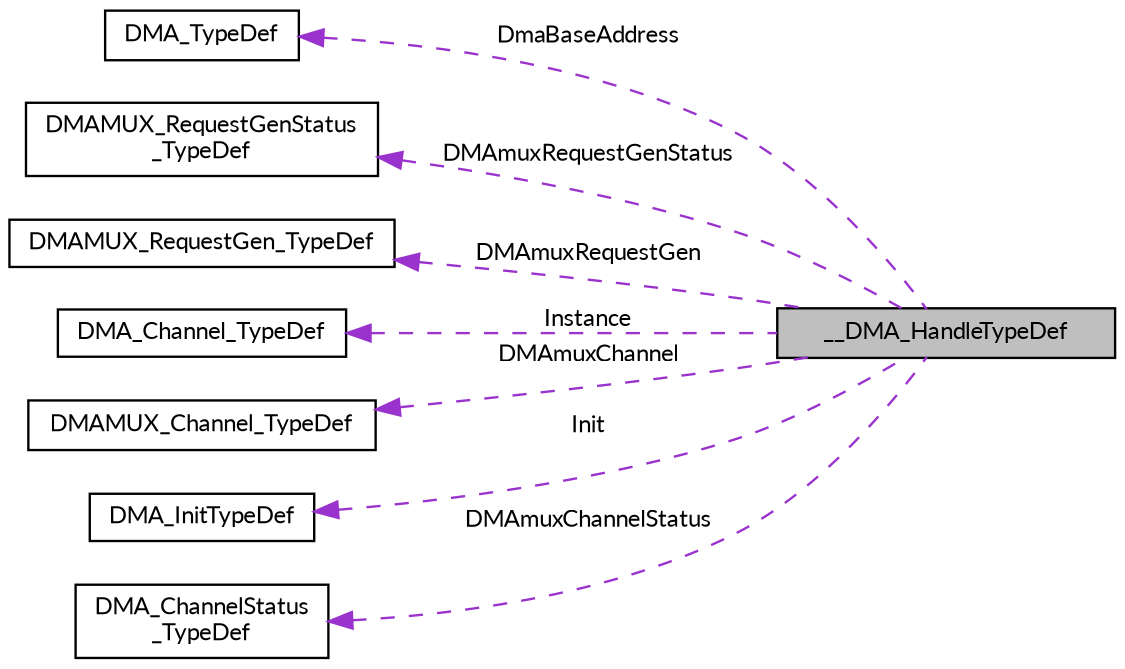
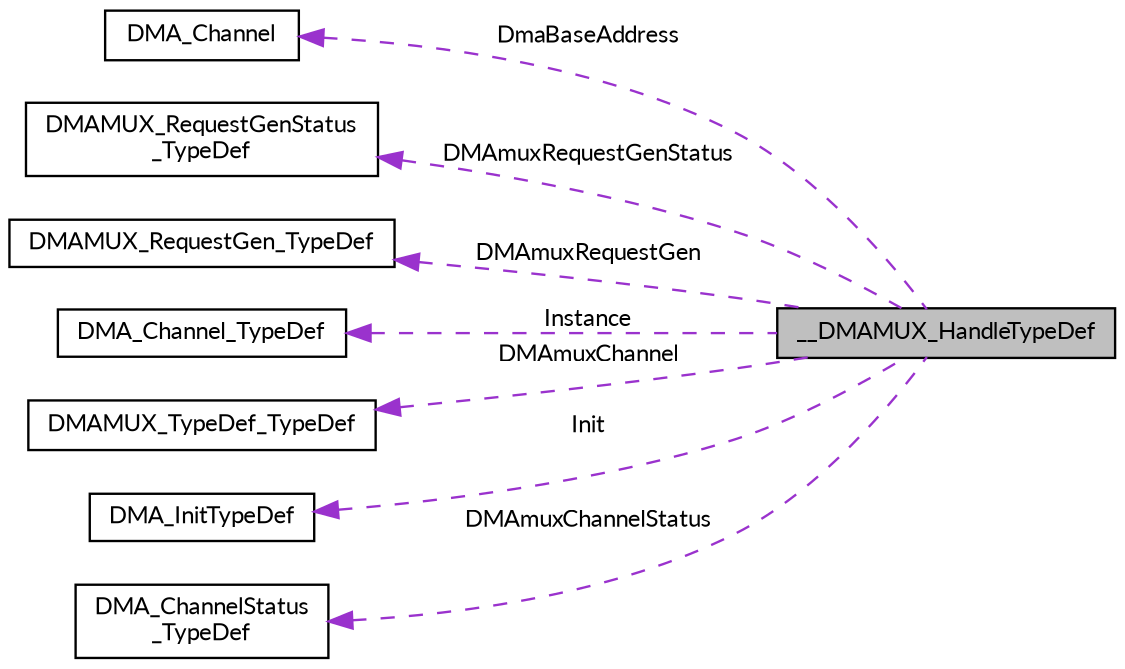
node "DMA_TypeDef": label "DMA_TypeDef" -> "DMA_Channel"
node "__DMA_HandleTypeDef": label "__DMA_HandleTypeDef" -> "__DMAMUX_HandleTypeDef"
node "DMAMUX_Channel_TypeDef": label "DMAMUX_Channel_TypeDef" -> "DMAMUX_TypeDef_TypeDef"
